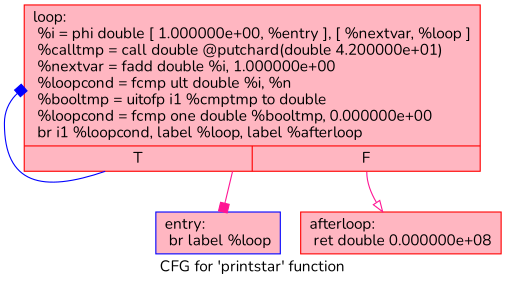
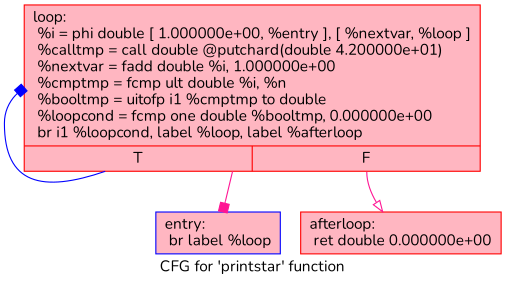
node "loop:": text "%loopcond = fcmp ult double %i, %n" -> "%cmptmp = fcmp ult double %i, %n"
node "afterloop:": text "ret double 0.000000e+08" -> "ret double 0.000000e+00"
